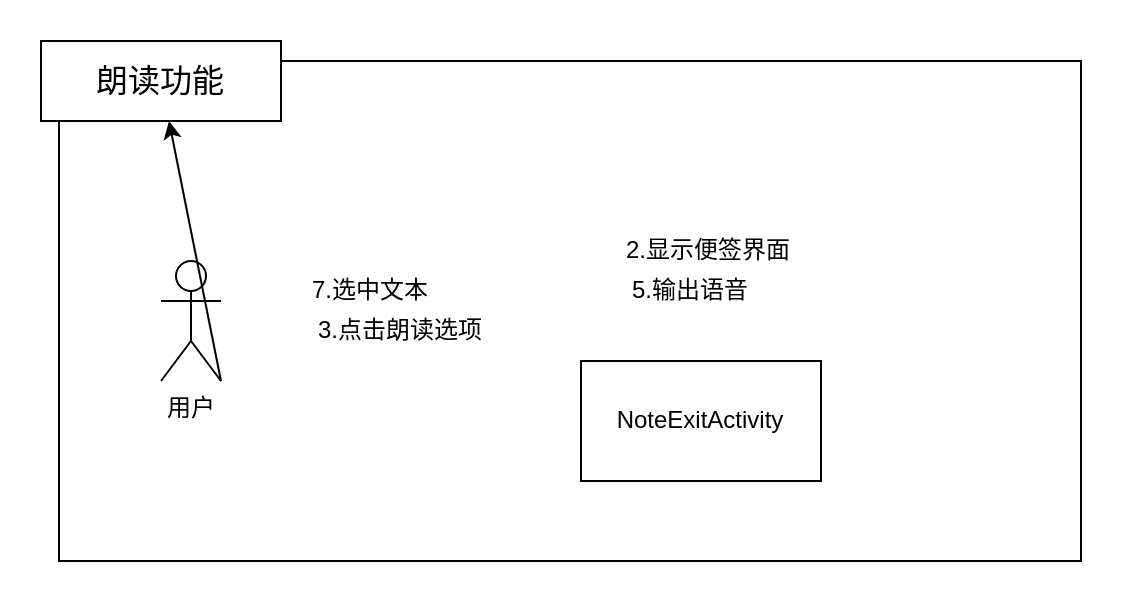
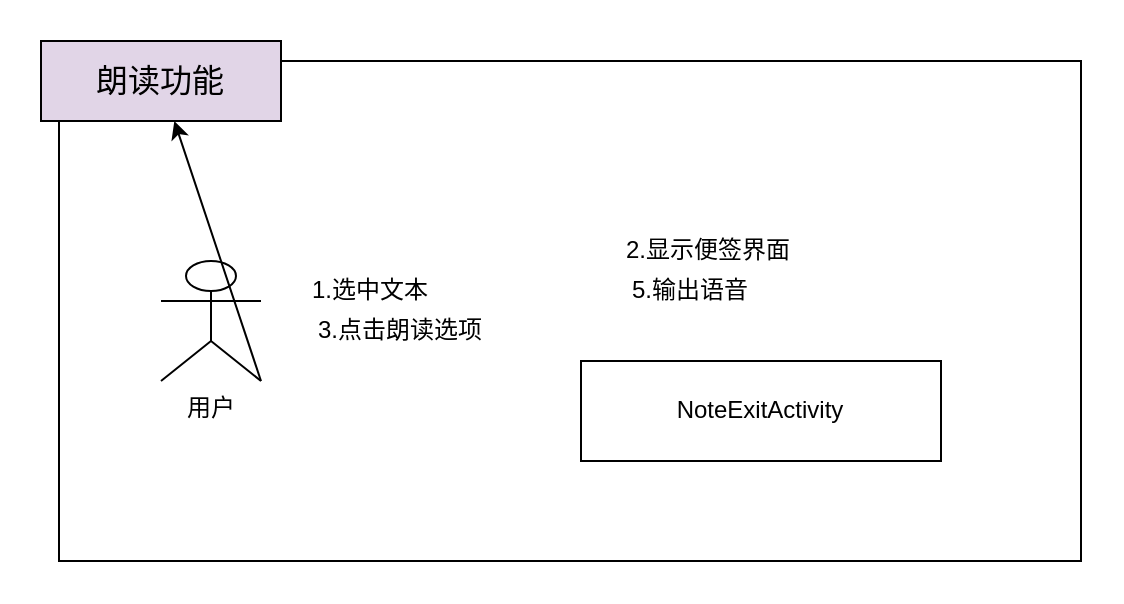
node "朗读功能": fillcolor #ffffff -> #e1d5e7
node "7.选中文本": label "7.选中文本" -> "1.选中文本"
node "用户": size 60x120 -> 100x120
node "NoteExitActivity": size 240x120 -> 360x100
